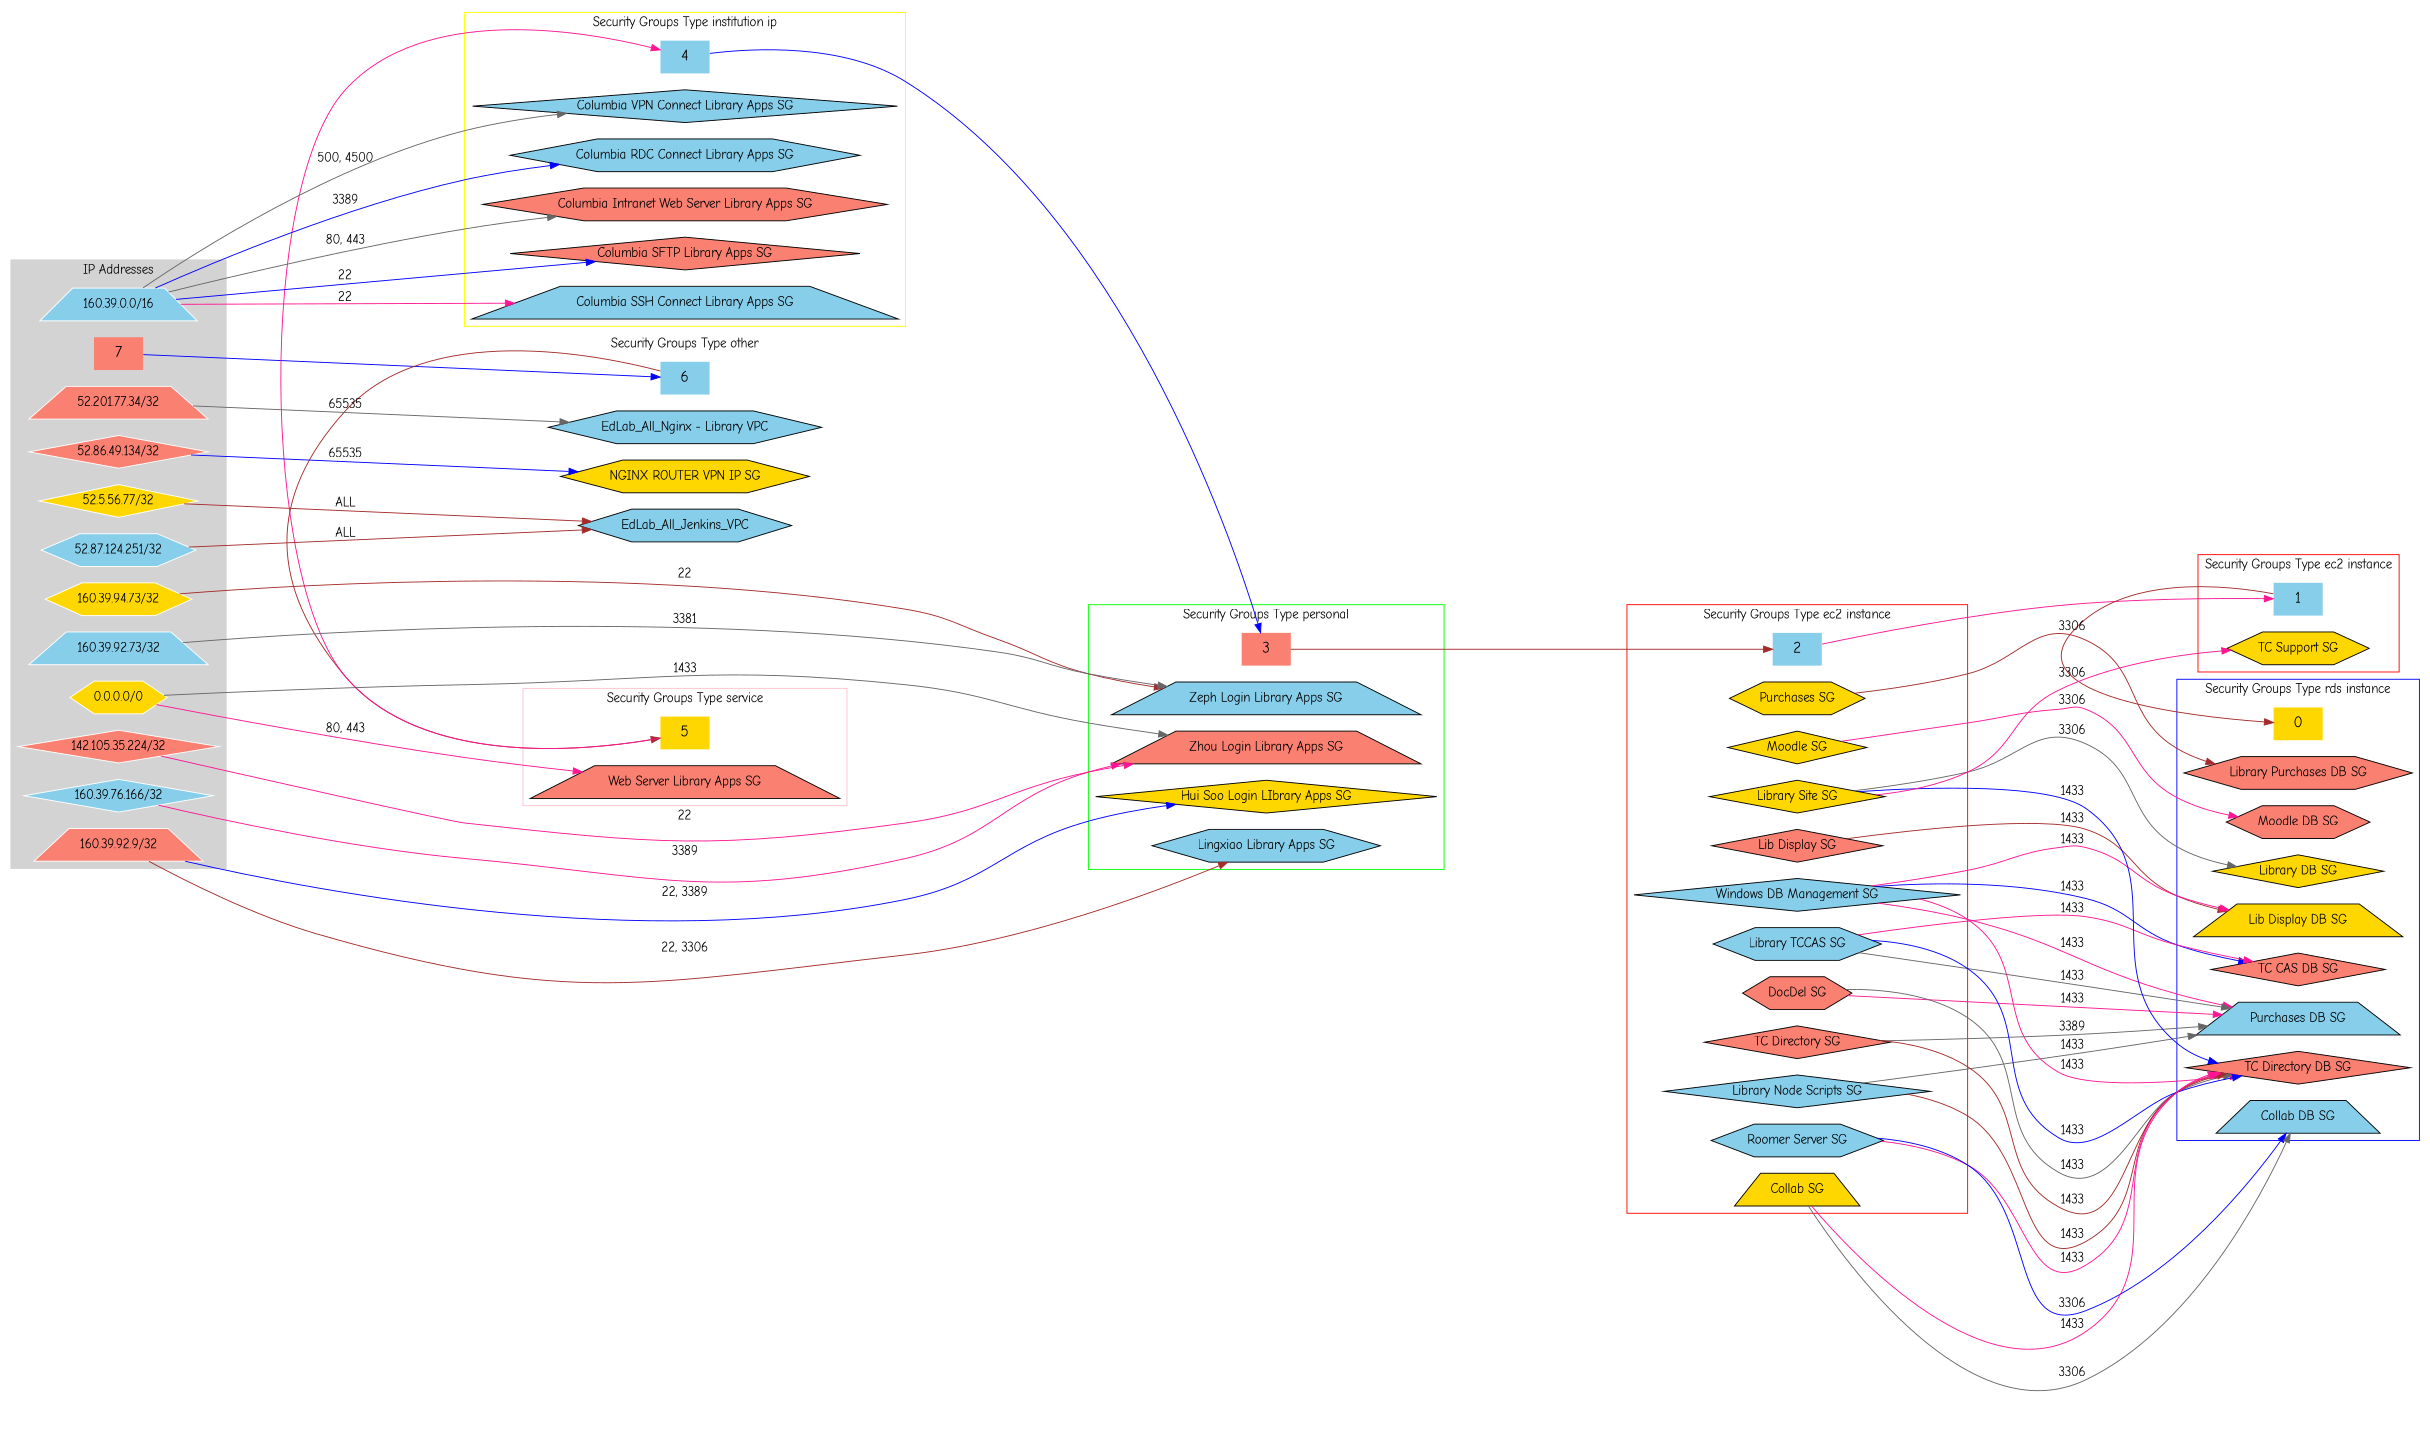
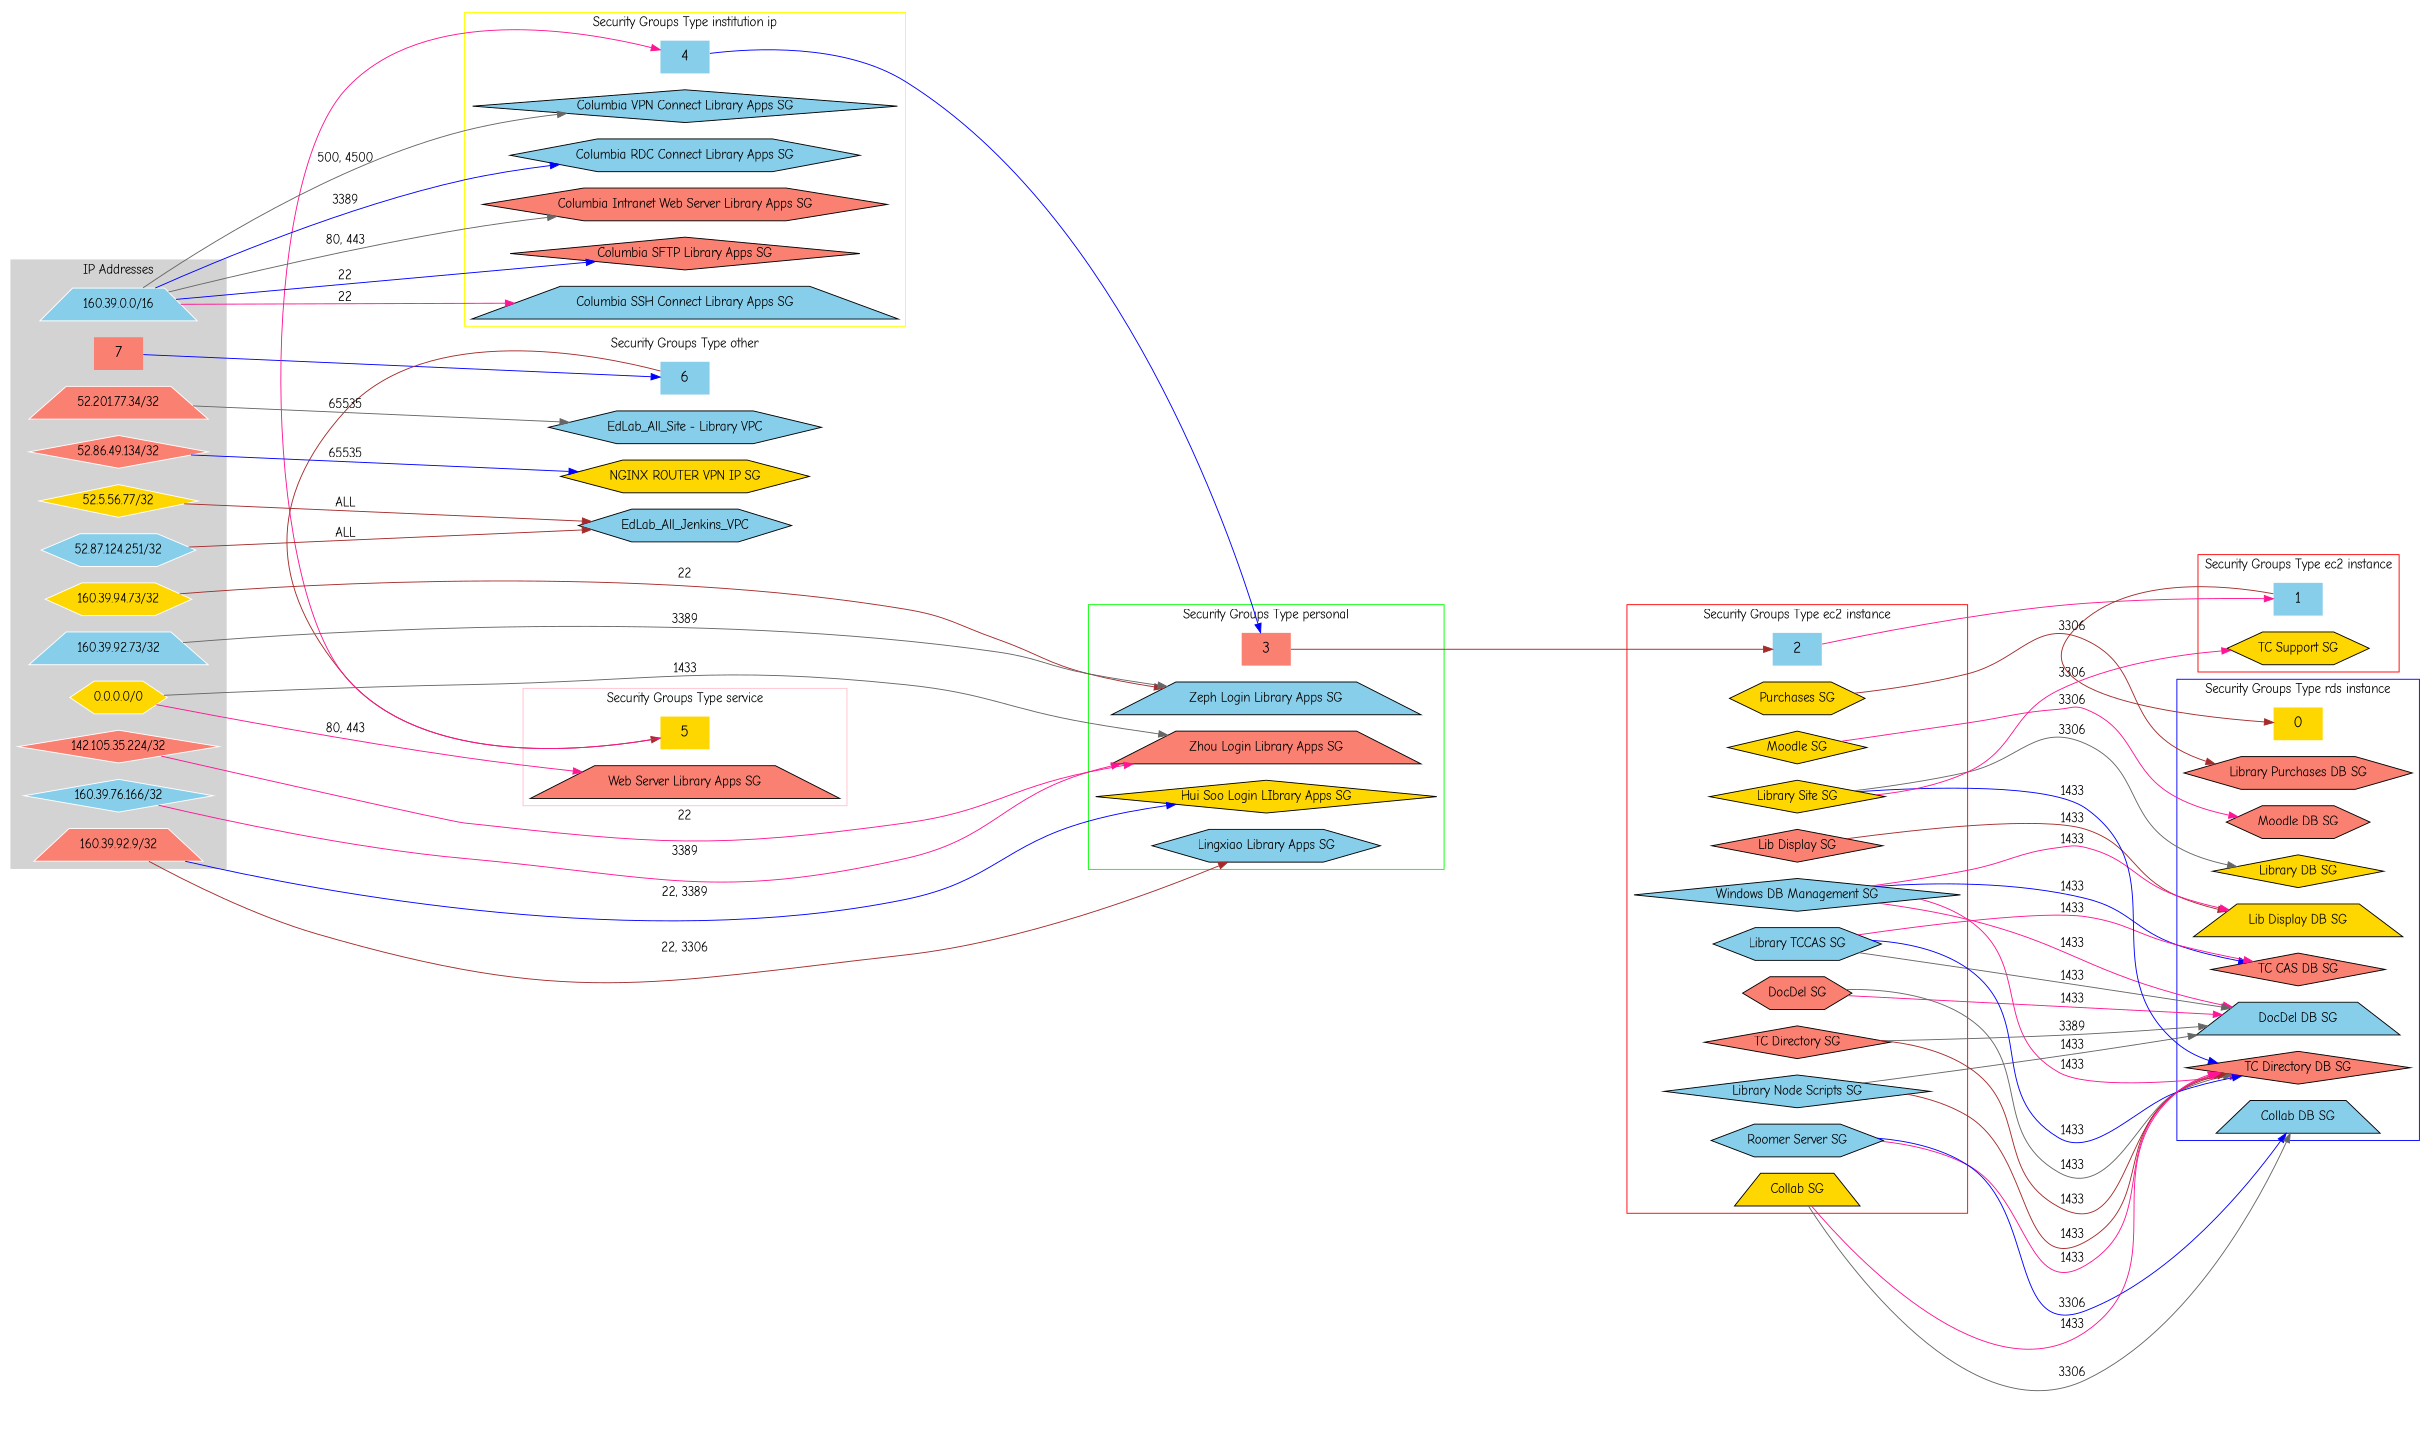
node "EdLab_All_Nginx - Library VPC": label "EdLab_All_Nginx - Library VPC" -> "EdLab_All_Site - Library VPC"
edge "160.39.92.73/32" -> "Zeph Login Library Apps SG": label "3381" -> "3389"
node "Purchases DB SG": label "Purchases DB SG" -> "DocDel DB SG"
